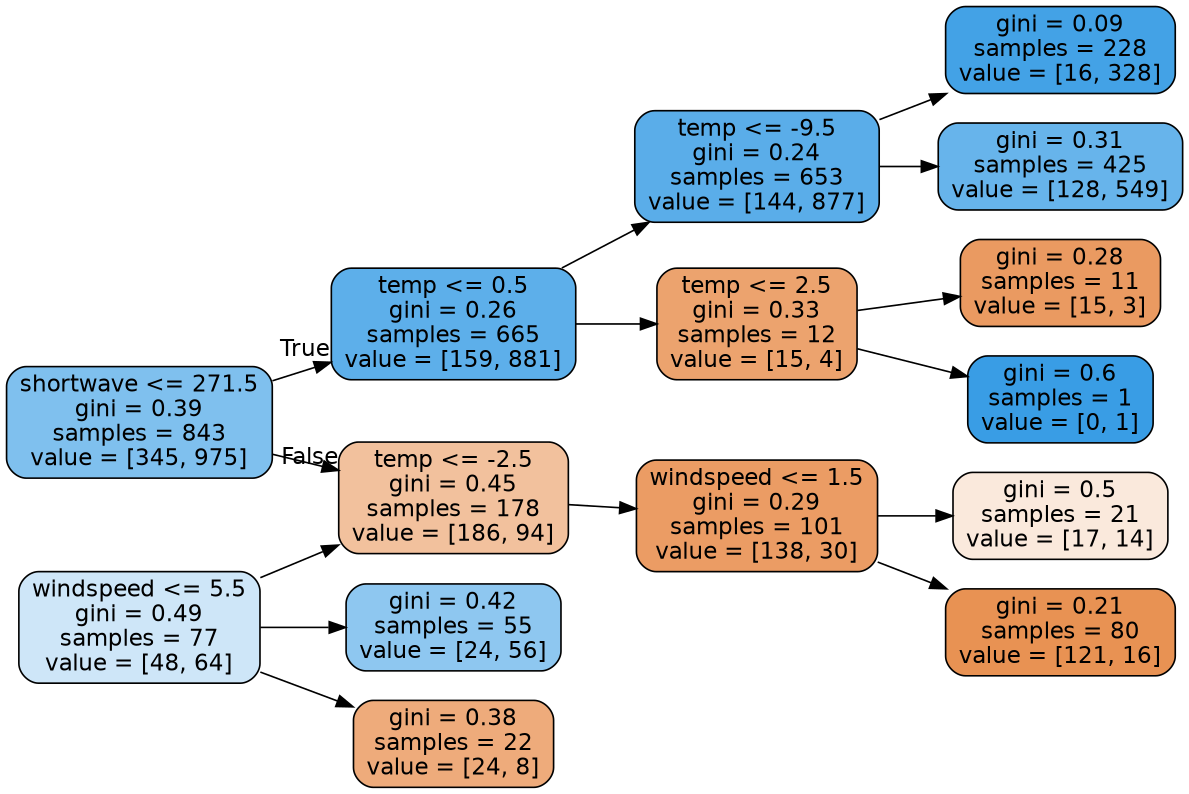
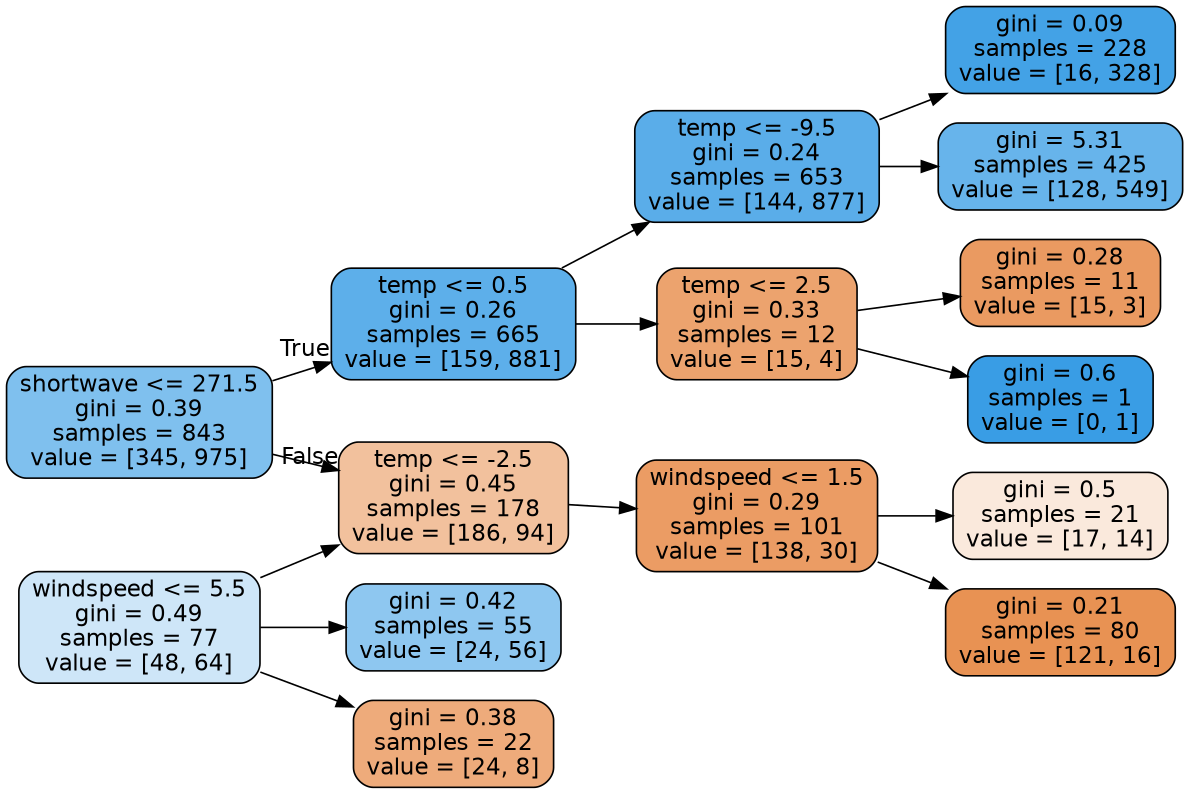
node "gini = 0.31 samples = 425 value = [128, 549]": label "gini = 0.31 samples = 425 value = [128, 549]" -> "gini = 5.31 samples = 425 value = [128, 549]"
